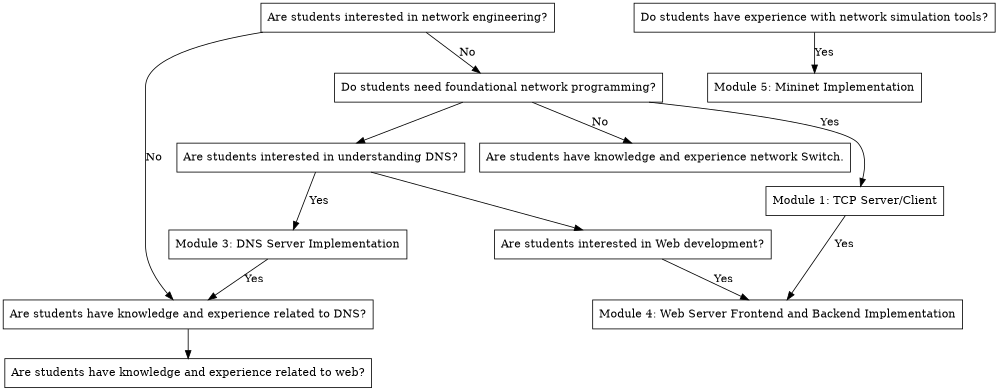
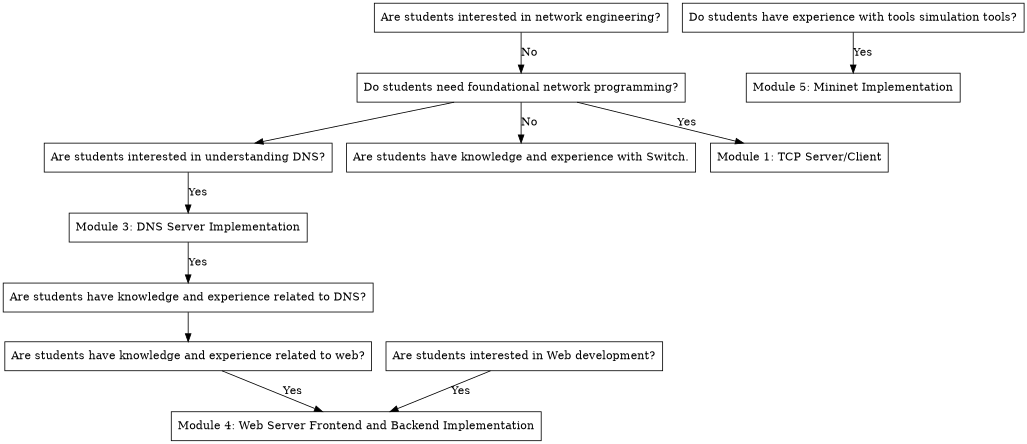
node "Do students have experience with network simulation tools?": label "Do students have experience with network simulation tools?" -> "Do students have experience with tools simulation tools?"
edge "Are students interested in network engineering?" -> "Are students have knowledge and experience related to DNS?": removed, label "No"
node "Are students have knowledge and experience network Switch.": label "Are students have knowledge and experience network Switch." -> "Are students have knowledge and experience with Switch."
edge "Are students interested in understanding DNS?" -> "Are students interested in Web development?": removed
edge "Module 1: TCP Server/Client" -> "Module 4: Web Server Frontend and Backend Implementation": now "Are students have knowledge and experience related to web?" -> "Module 4: Web Server Frontend and Backend Implementation"
